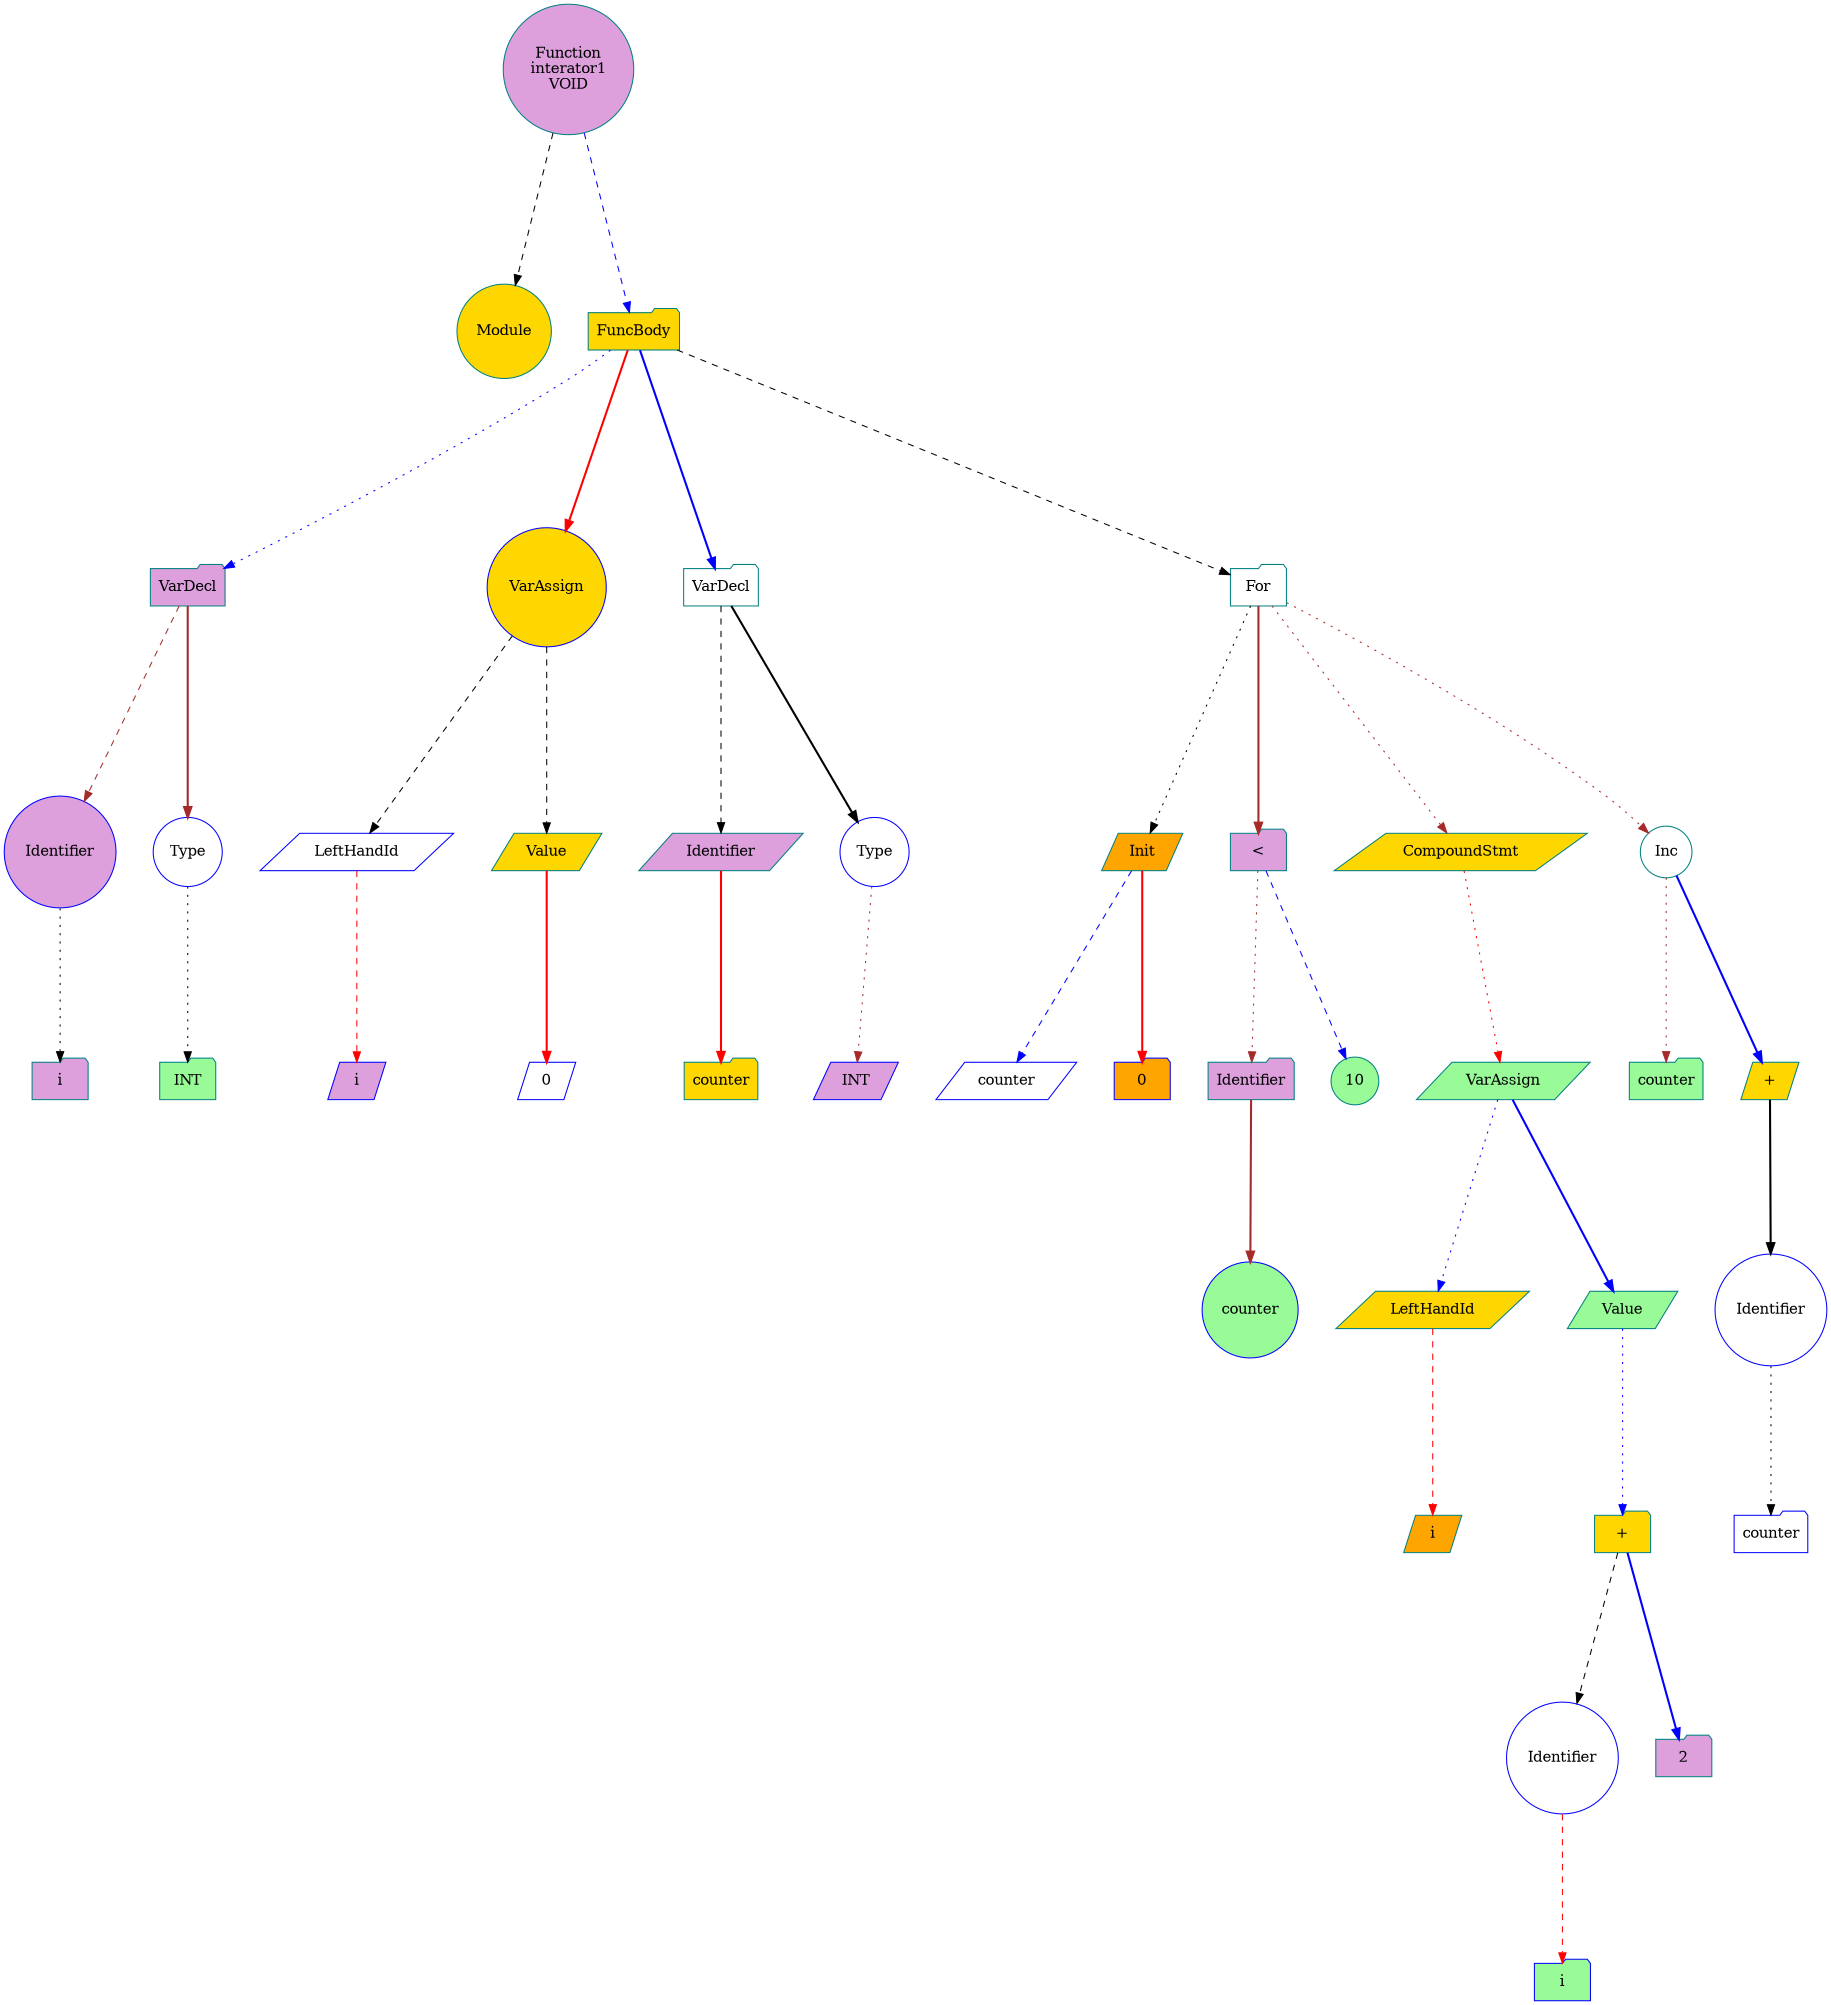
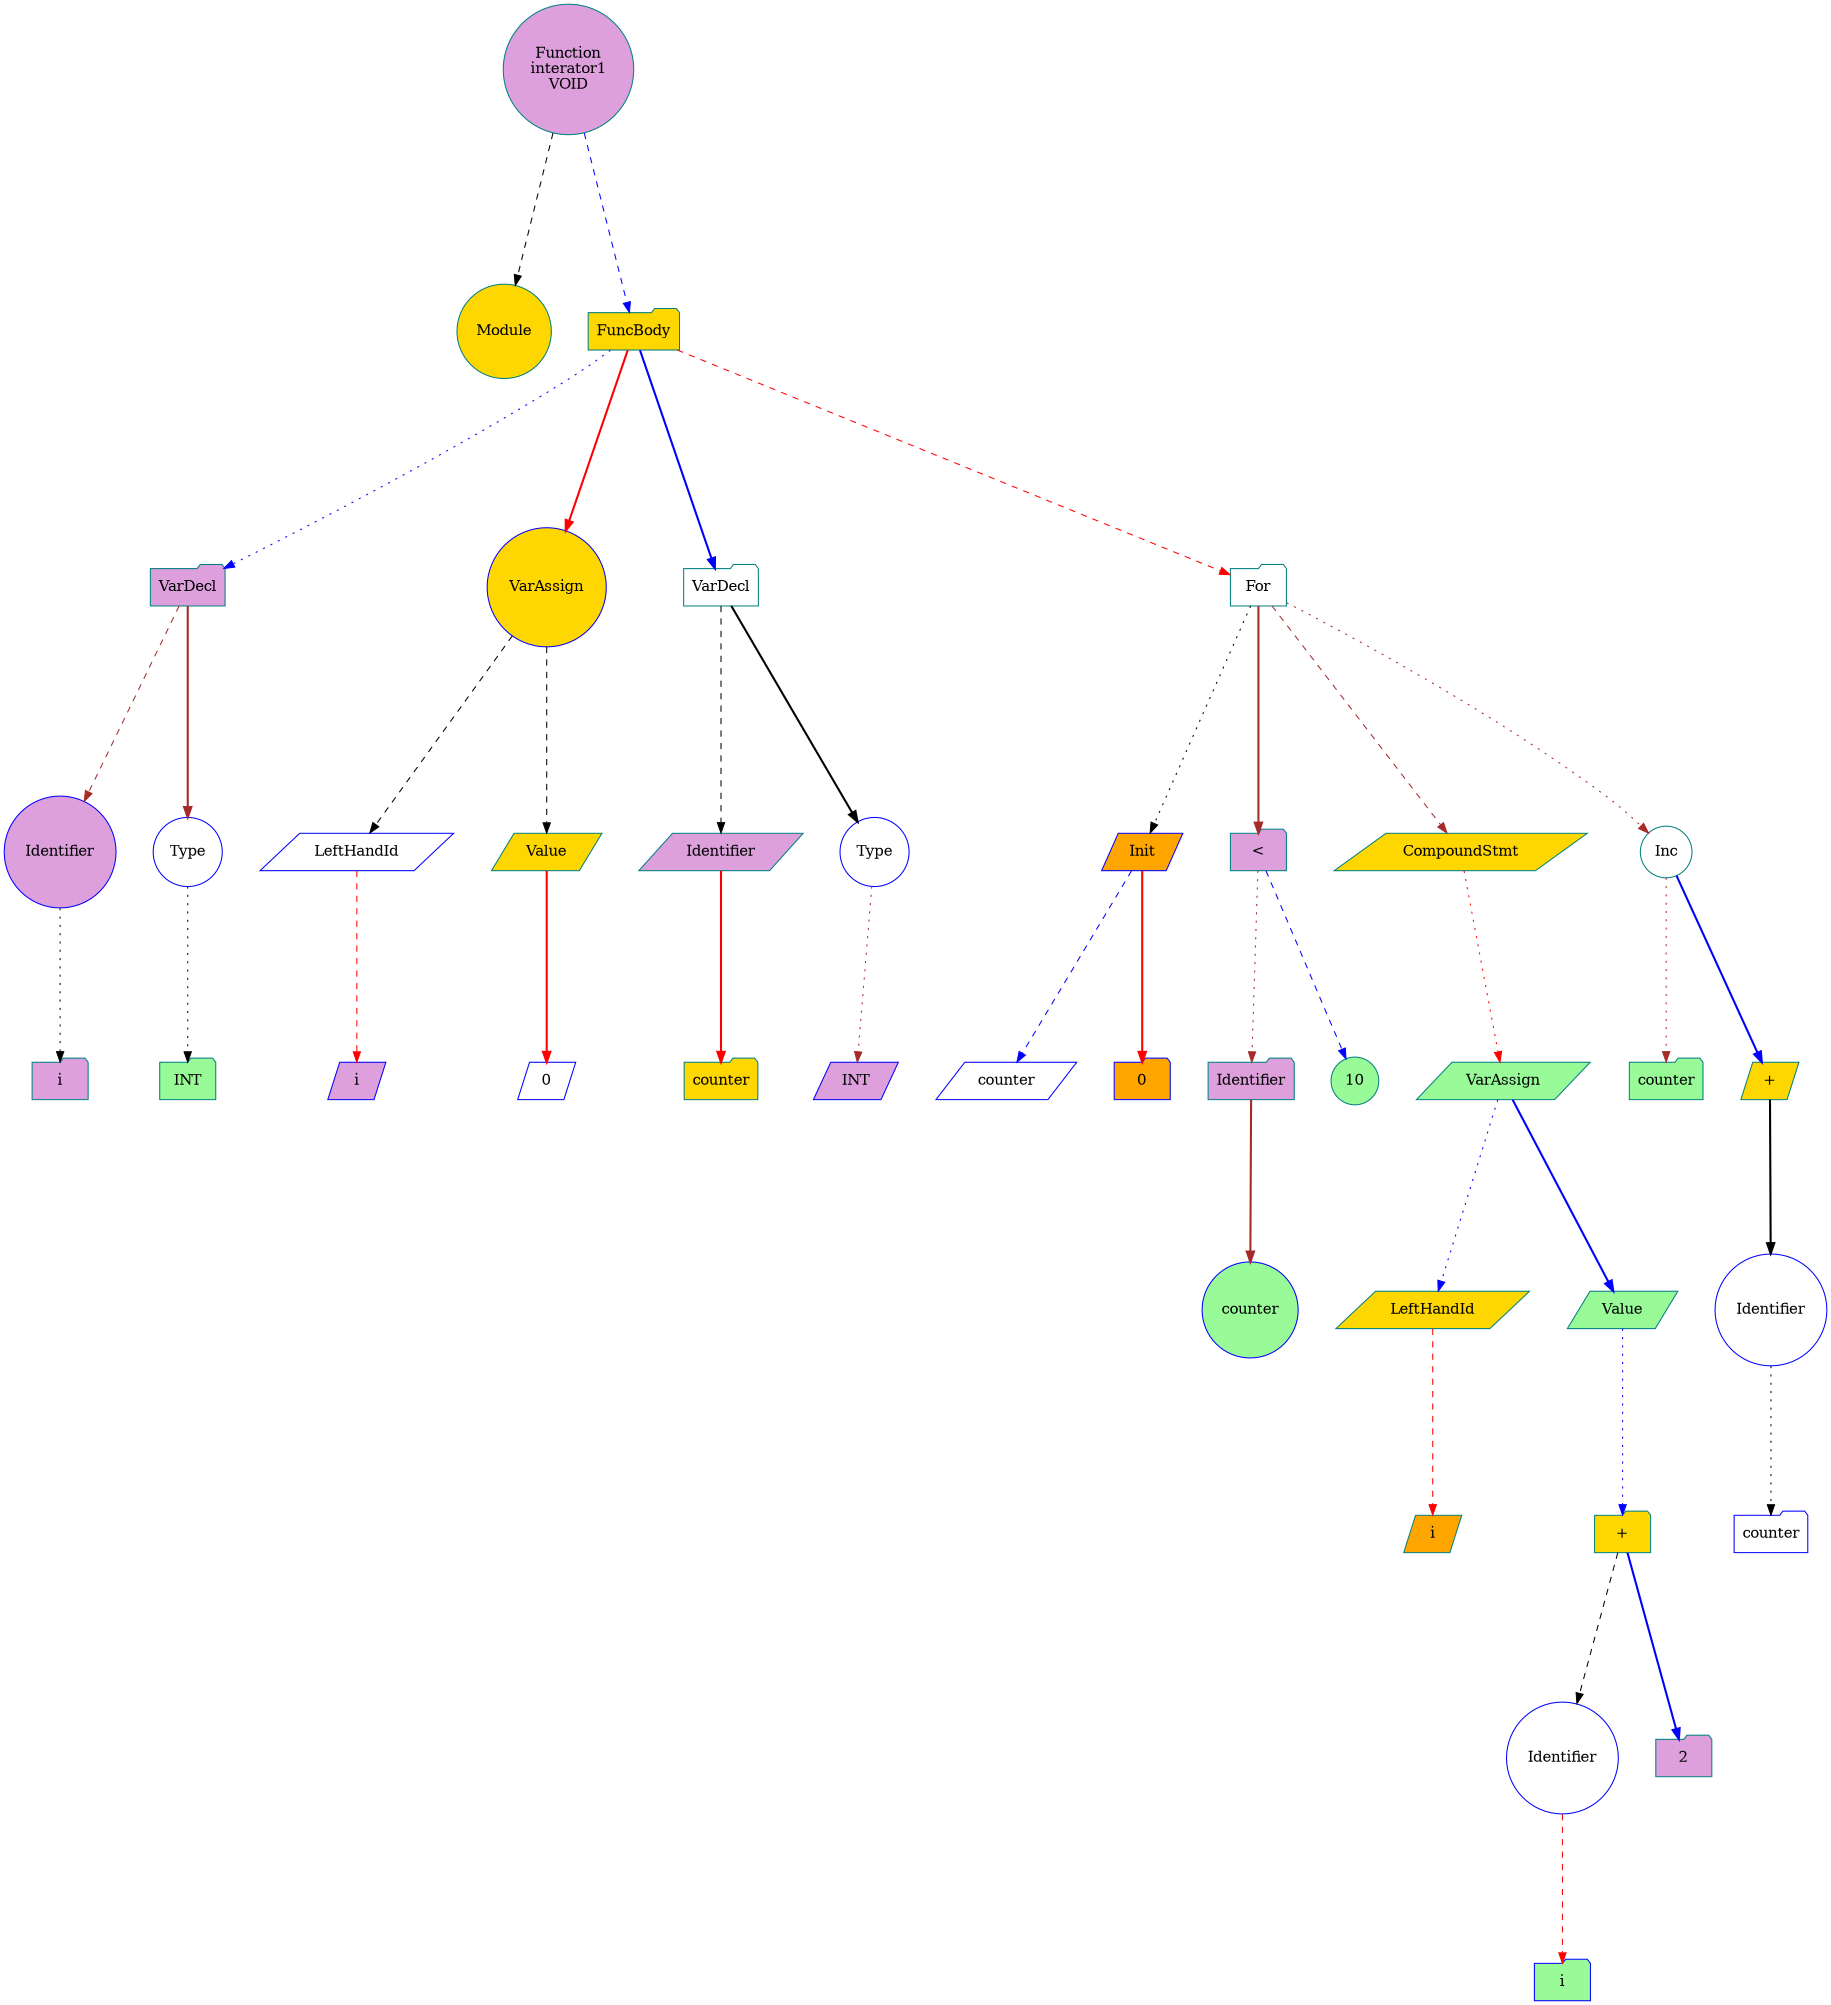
edge "FuncBody" -> "For": color black -> red
edge "For" -> "CompoundStmt": style dotted -> dashed
node "Init": color teal -> blue
